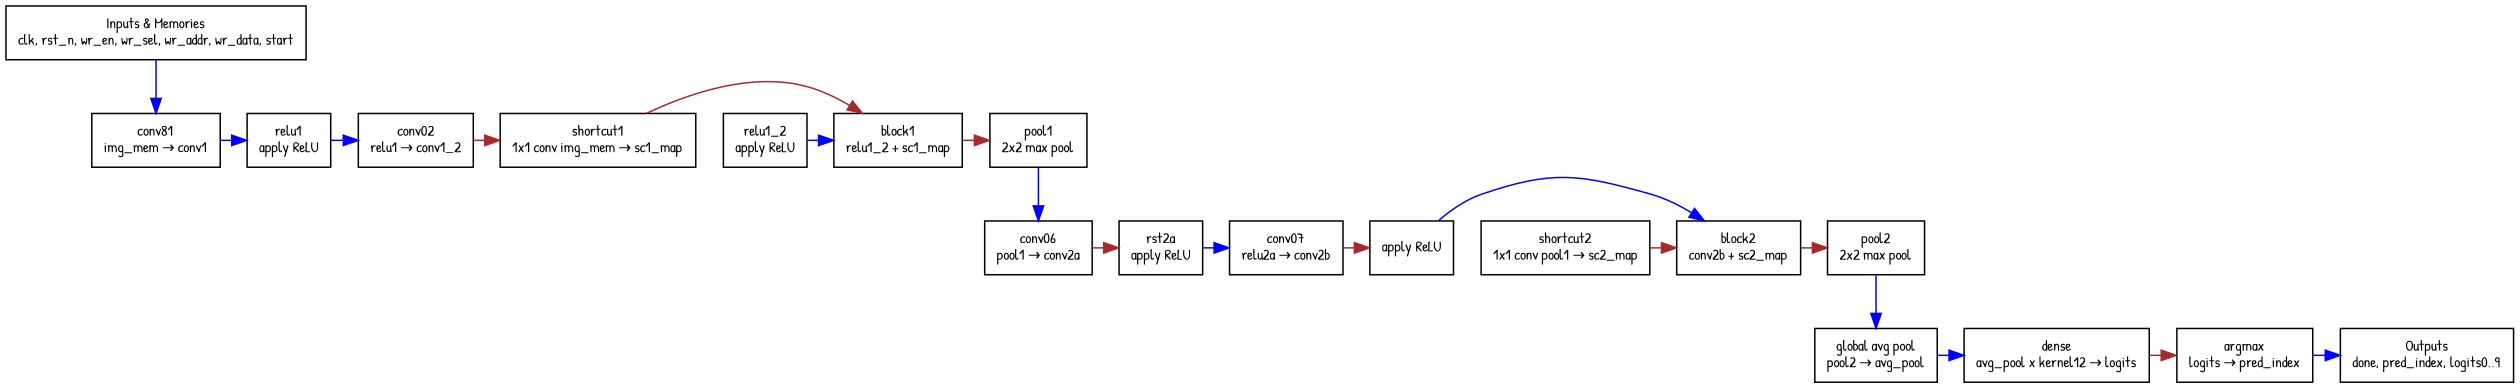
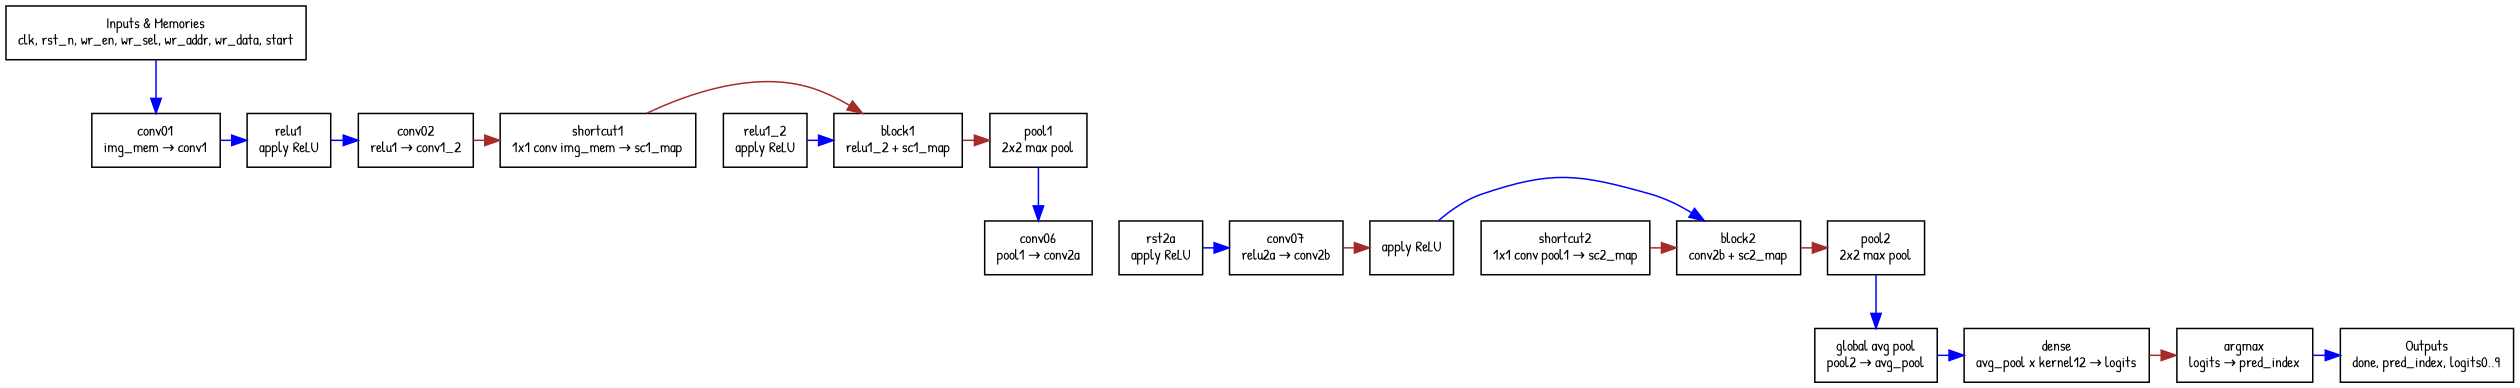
node "conv81 img_mem → conv1": label "conv81 img_mem → conv1" -> "conv01 img_mem → conv1"
edge "conv06 pool1 → conv2a" -> "rst2a apply ReLU": removed
